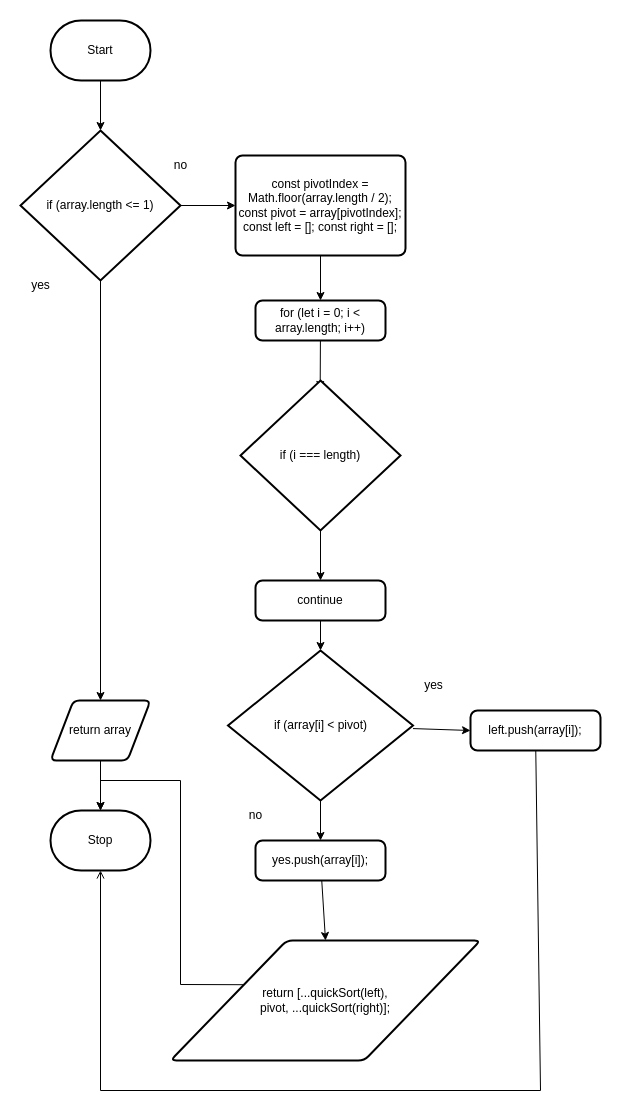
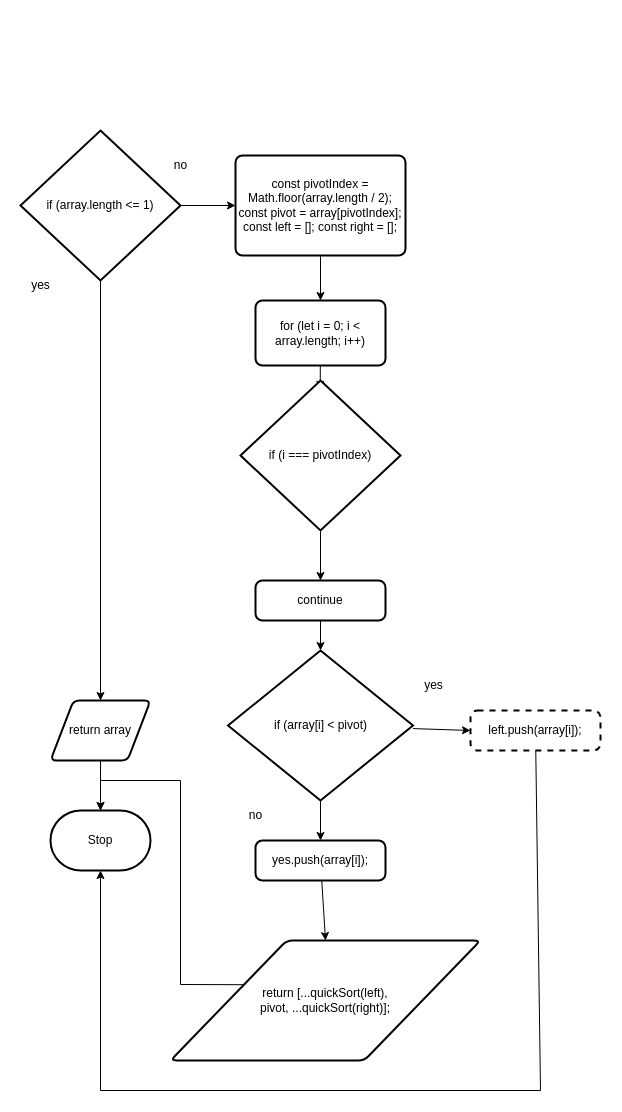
node "Start": removed
edge "Start" -> "if (array.length <= 1)": removed
node "for (let i = 0; i < array.length; i++)": size 130x40 -> 130x65
node "if (i === length)": label "if (i === length)" -> "if (i === pivotIndex)"
node "left.push(array[i]);": style solid -> dashed
edge "left.push(array[i]);" -> "Stop": arrowhead open -> classic
